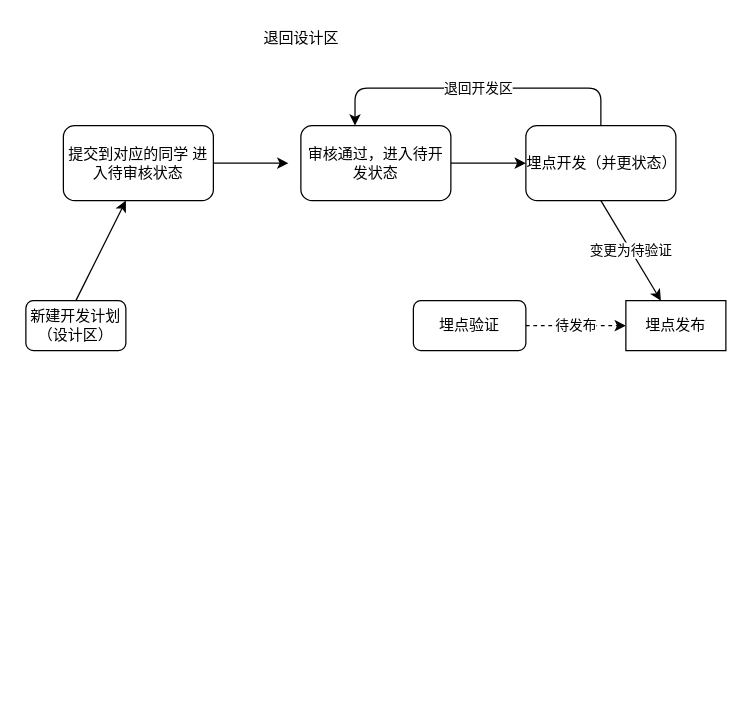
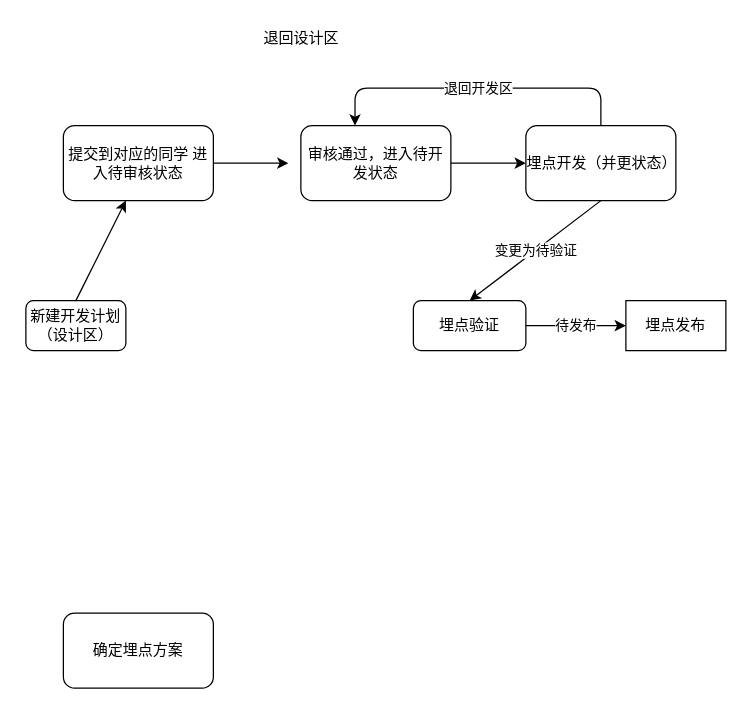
edge "埋点开发（并更状态）" -> "埋点发布": now "埋点开发（并更状态）" -> "埋点验证"
edge "埋点验证" -> "埋点发布": style dashed -> solid
node "确定埋点方案": added
